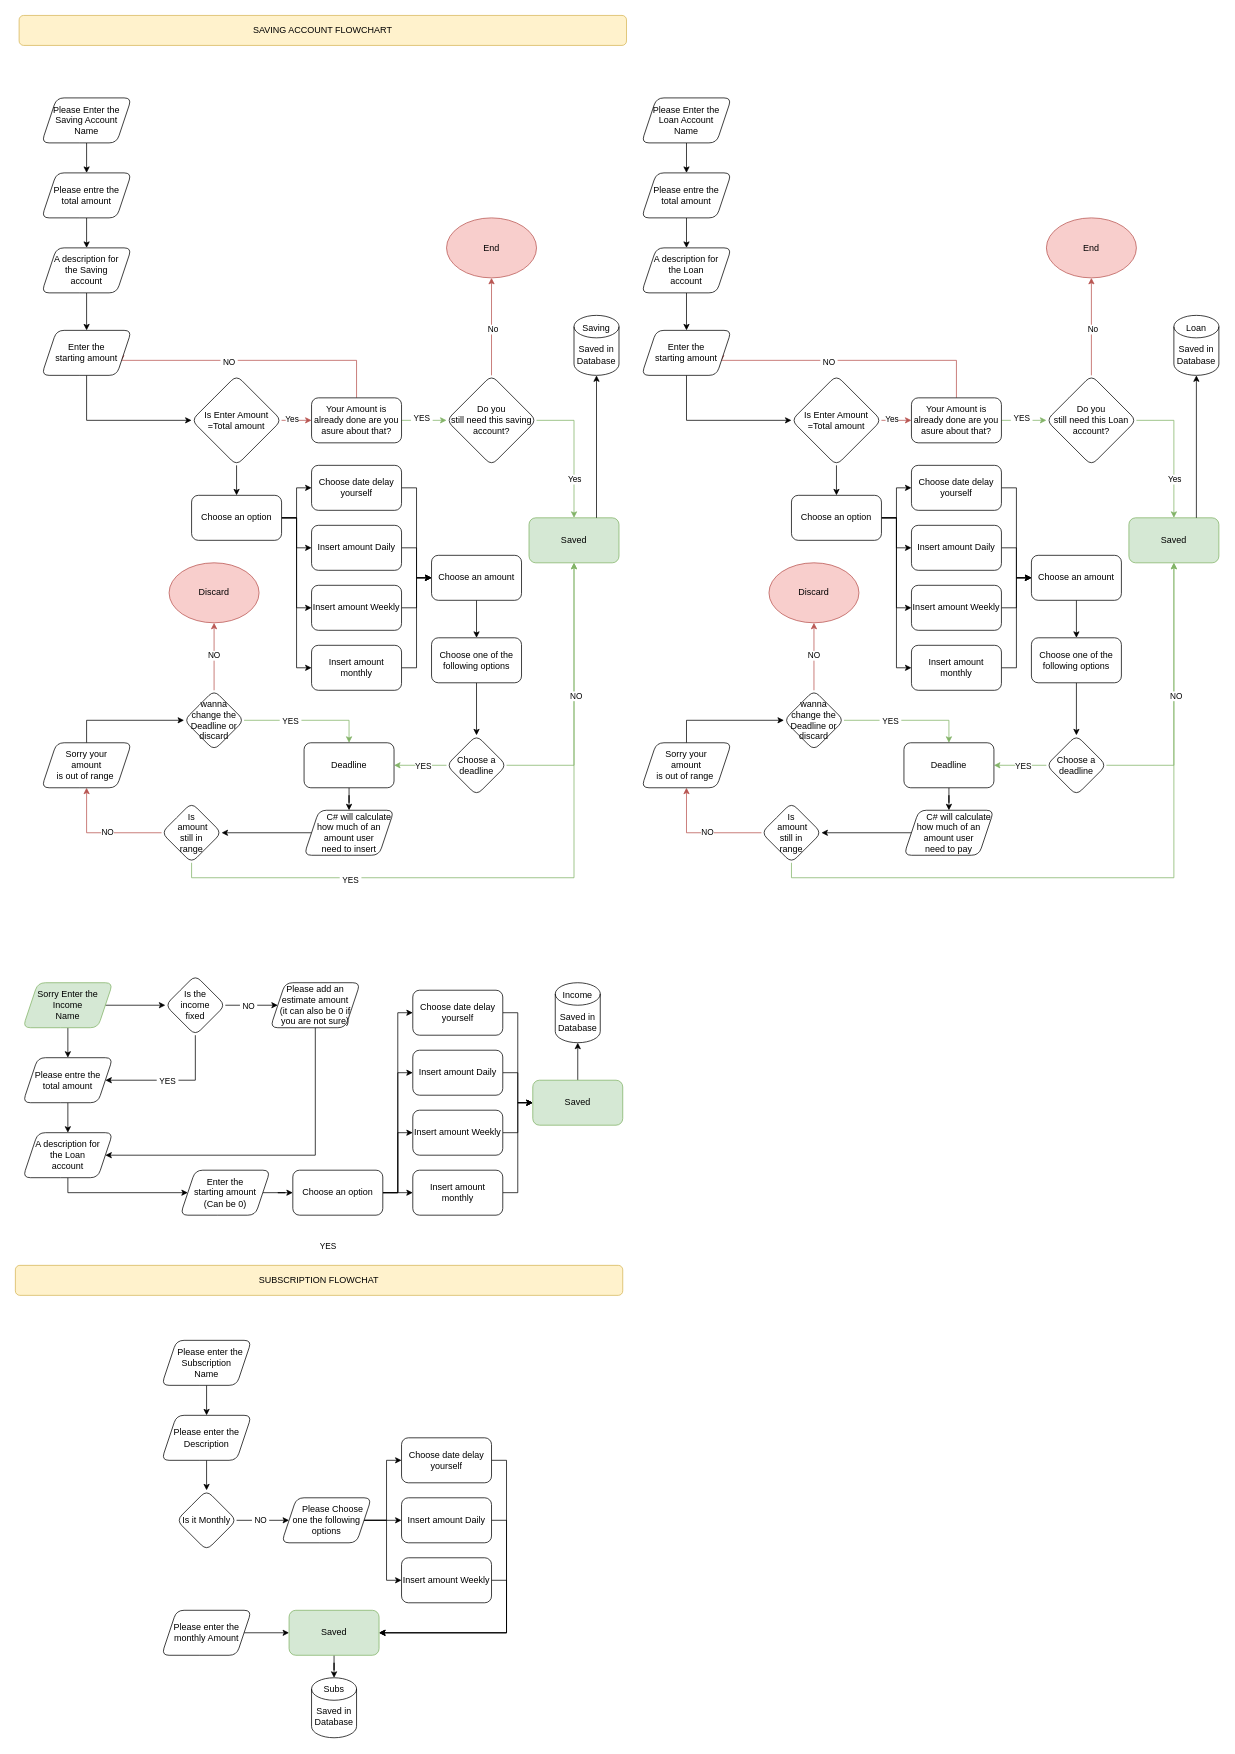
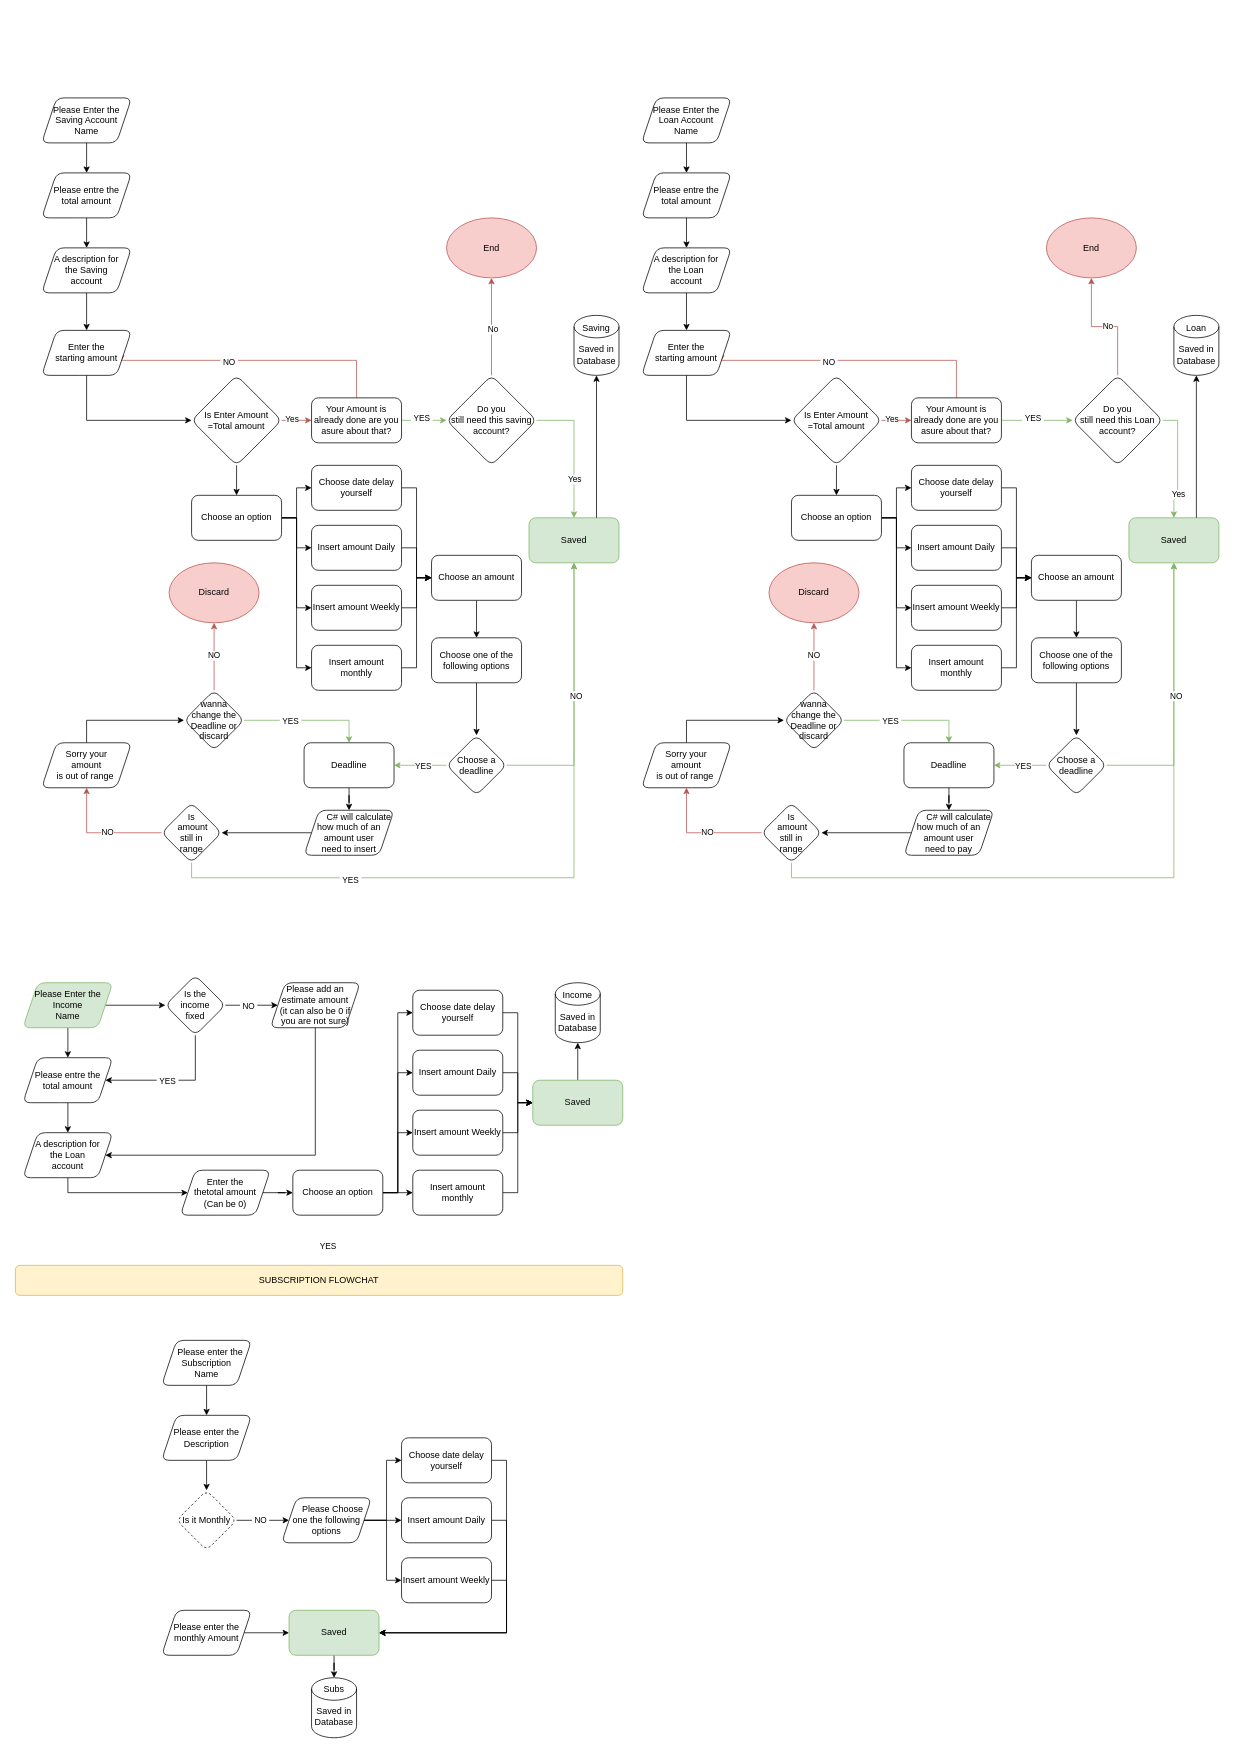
node "SAVING ACCOUNT FLOWCHART": removed
node "Do you still need this Loan account?": moved (1092, 420) -> (1118, 420)
node "Sorry Enter the Income Name": label "Sorry Enter the Income Name" -> "Please Enter the Income Name"
node "Enter thestarting amount (Can be 0)": label "Enter thestarting amount (Can be 0)" -> "Enter thethetotal amount (Can be 0)"
node "Is it Monthly": style solid -> dashed
